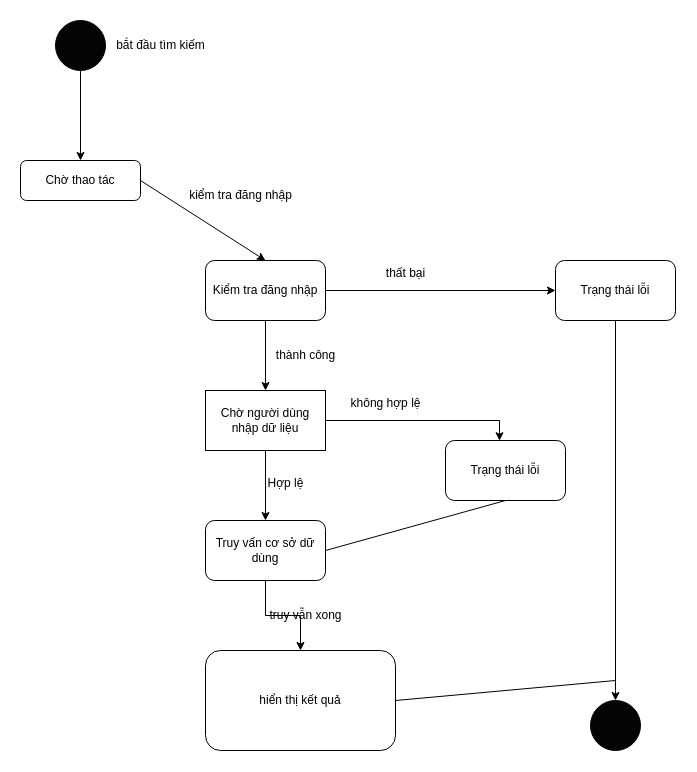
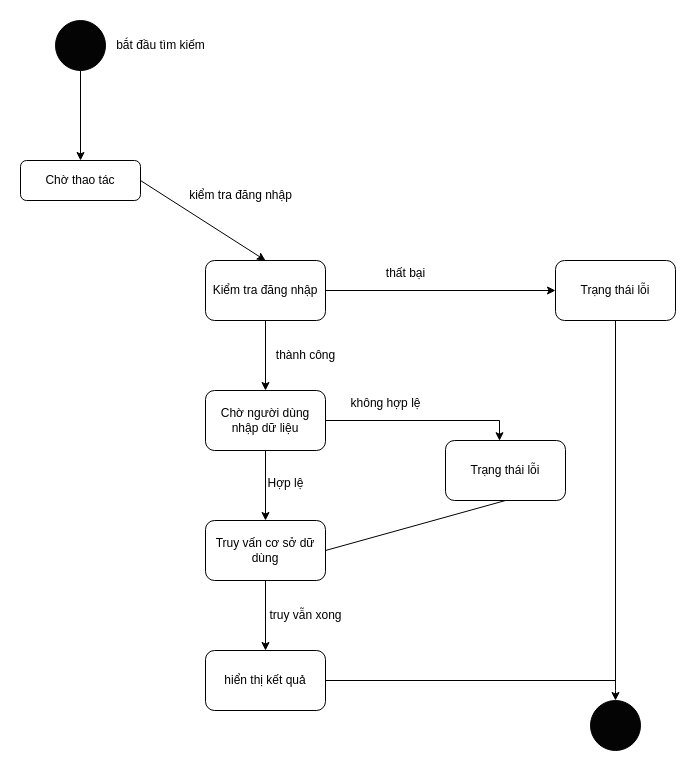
node "Chờ người dùng nhập dữ liệu": shape rectangle -> rounded rectangle
node "hiển thị kết quả": size 190x100 -> 120x60
